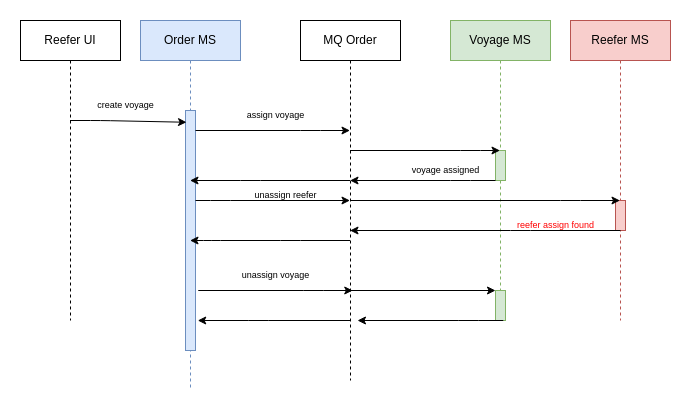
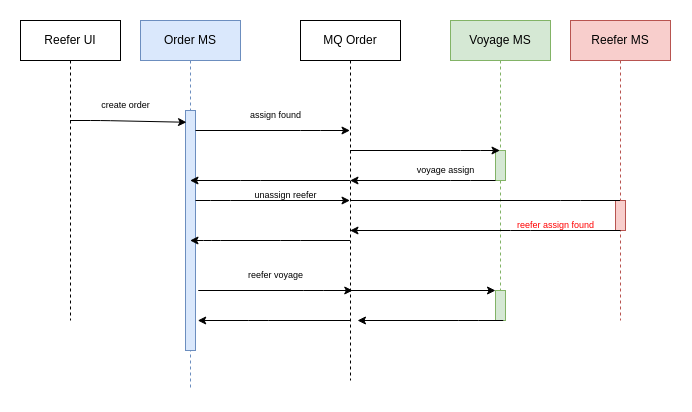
node "create voyage": label "create voyage" -> "create order"
node "assign voyage": label "assign voyage" -> "assign found"
node "voyage assigned": label "voyage assigned" -> "voyage assign"
edge "MQ Order" -> "Reefer MS": arrowhead classic -> none
node "unassign voyage": label "unassign voyage" -> "reefer voyage"
